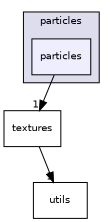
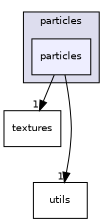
edge "textures" -> "utils": now "particles" -> "utils"
